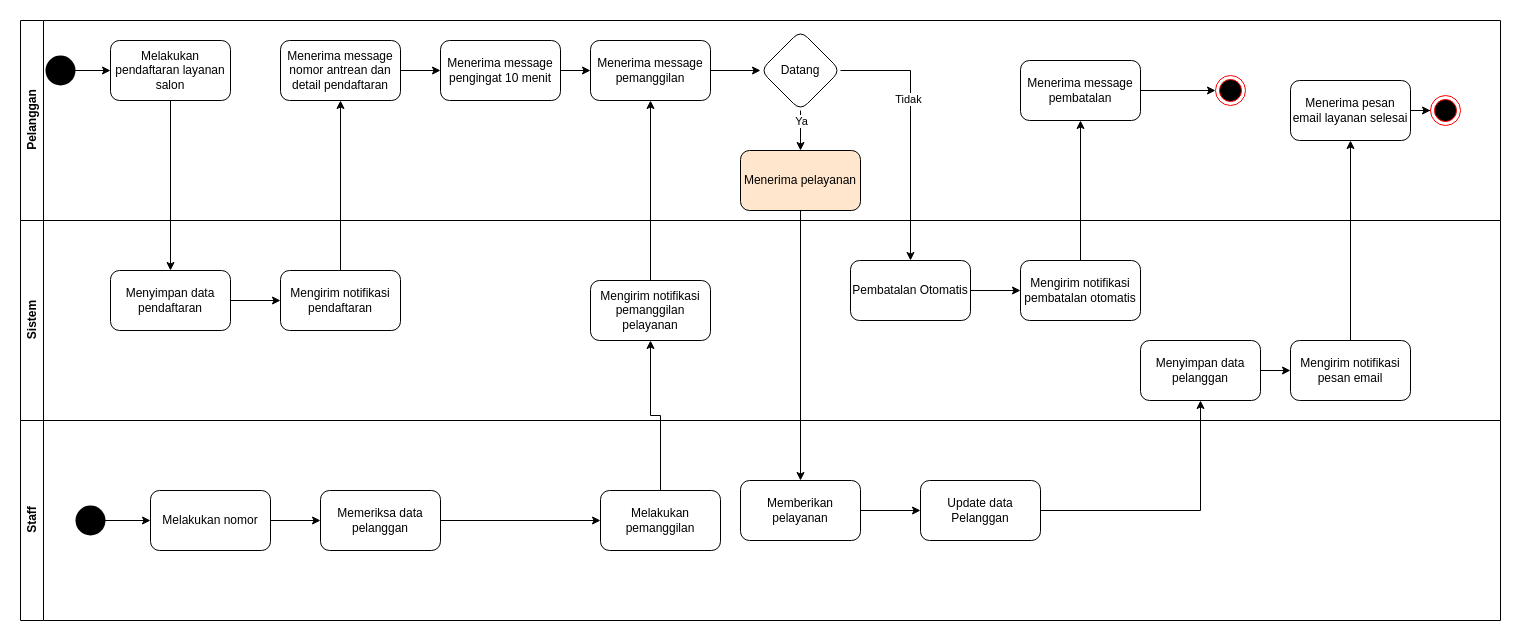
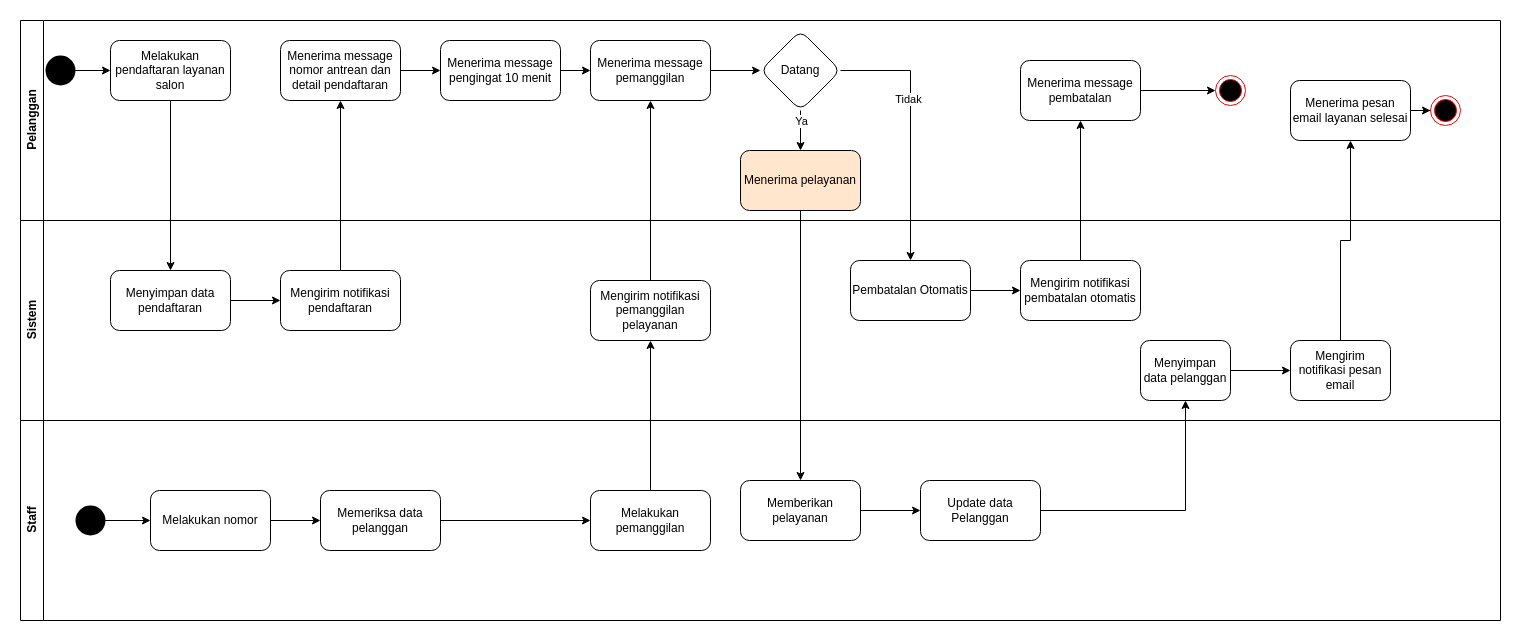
node "Menyimpan data pelanggan": size 120x60 -> 90x60
node "Mengirim notifikasi pesan email": size 120x60 -> 100x60
node "Melakukan pemanggilan": moved (661, 521) -> (651, 521)
